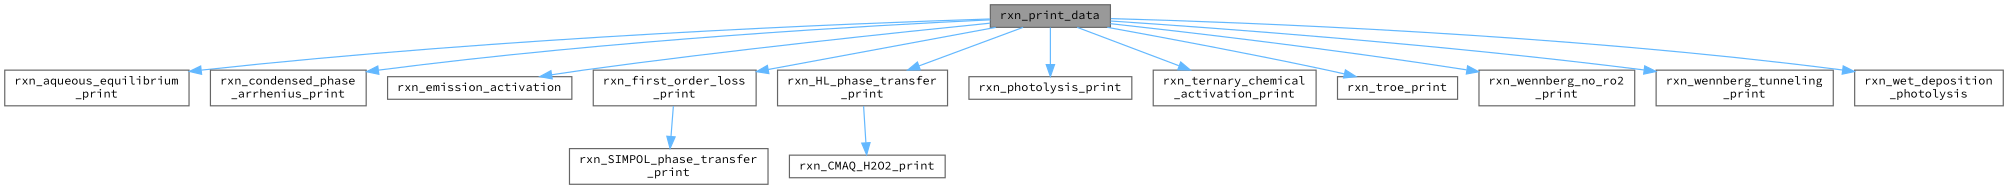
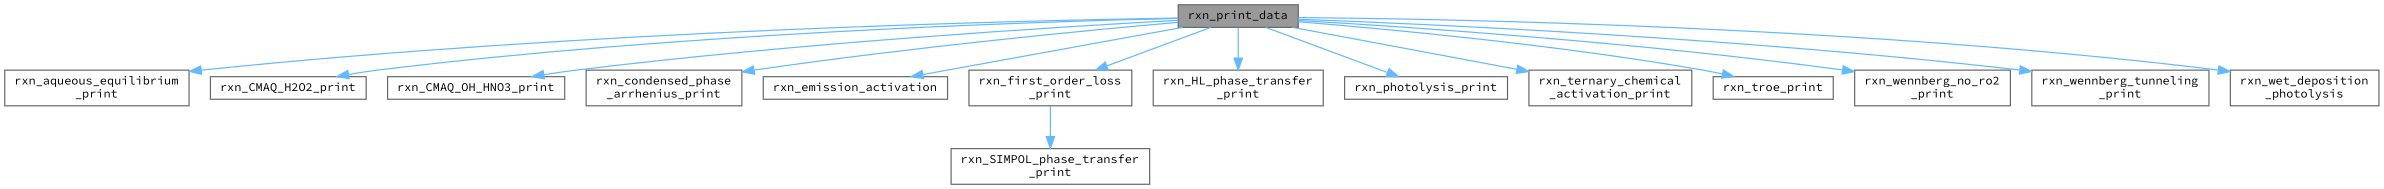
node "rxn_CMAQ_OH_HNO3_print": added
edge "rxn_HL_phase_transfer _print" -> "rxn_CMAQ_H2O2_print": now "rxn_print_data" -> "rxn_CMAQ_H2O2_print"
